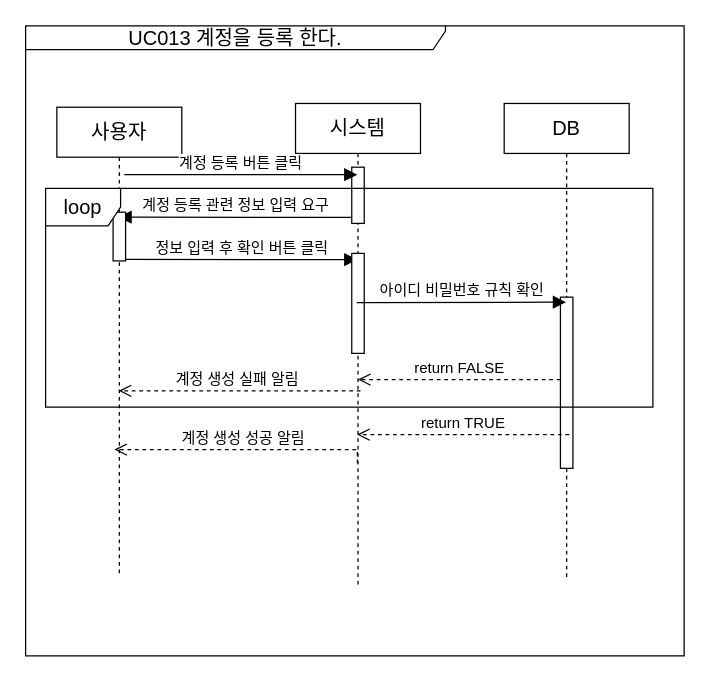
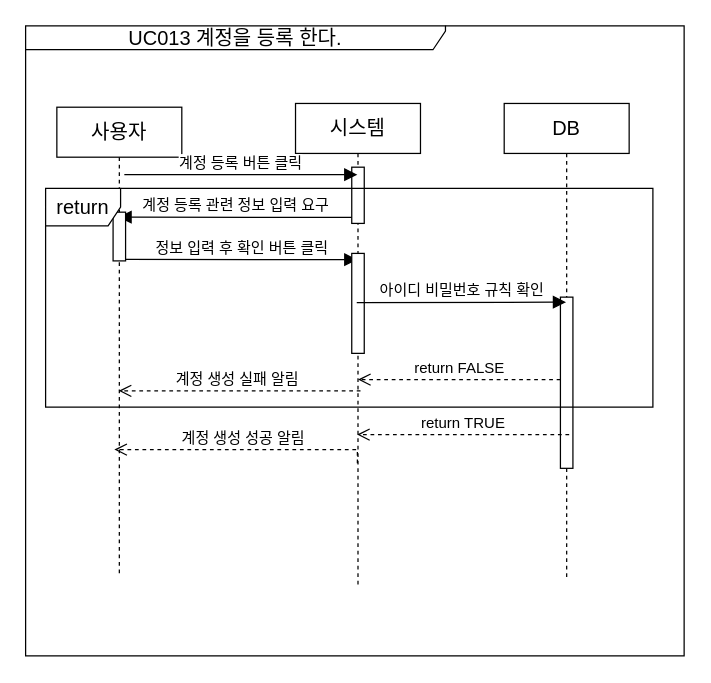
node "loop": label "loop" -> "return"
